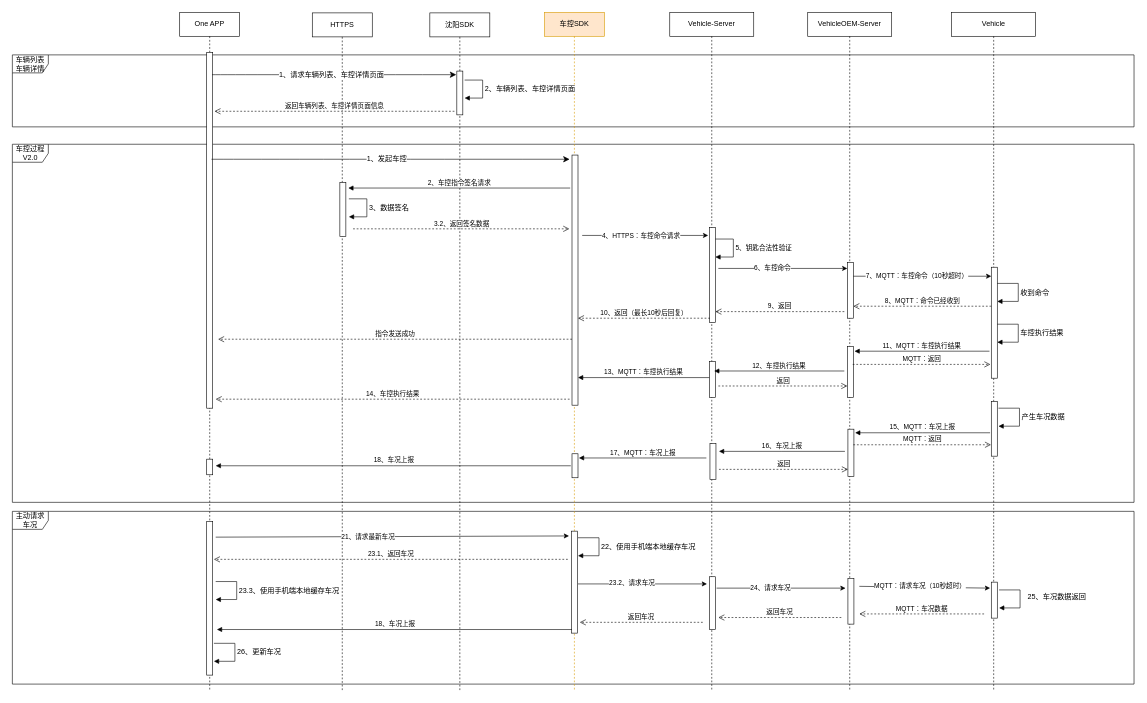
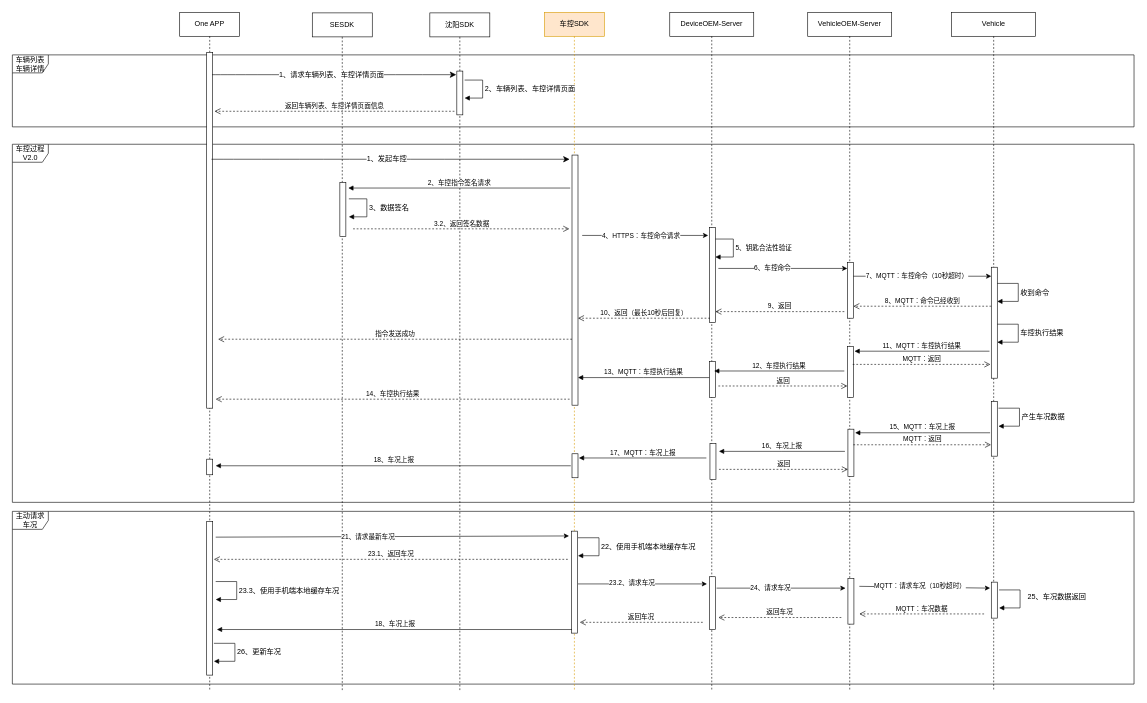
node "Vehicle-Server": label "Vehicle-Server" -> "DeviceOEM-Server"
node "HTTPS": label "HTTPS" -> "SESDK"
